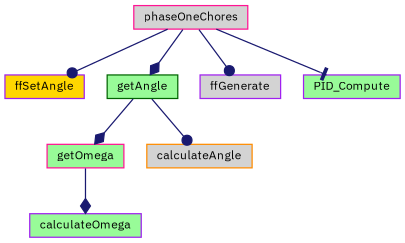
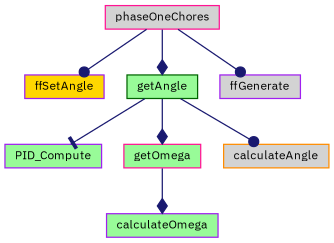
edge "phaseOneChores" -> "PID_Compute": now "getAngle" -> "PID_Compute"
